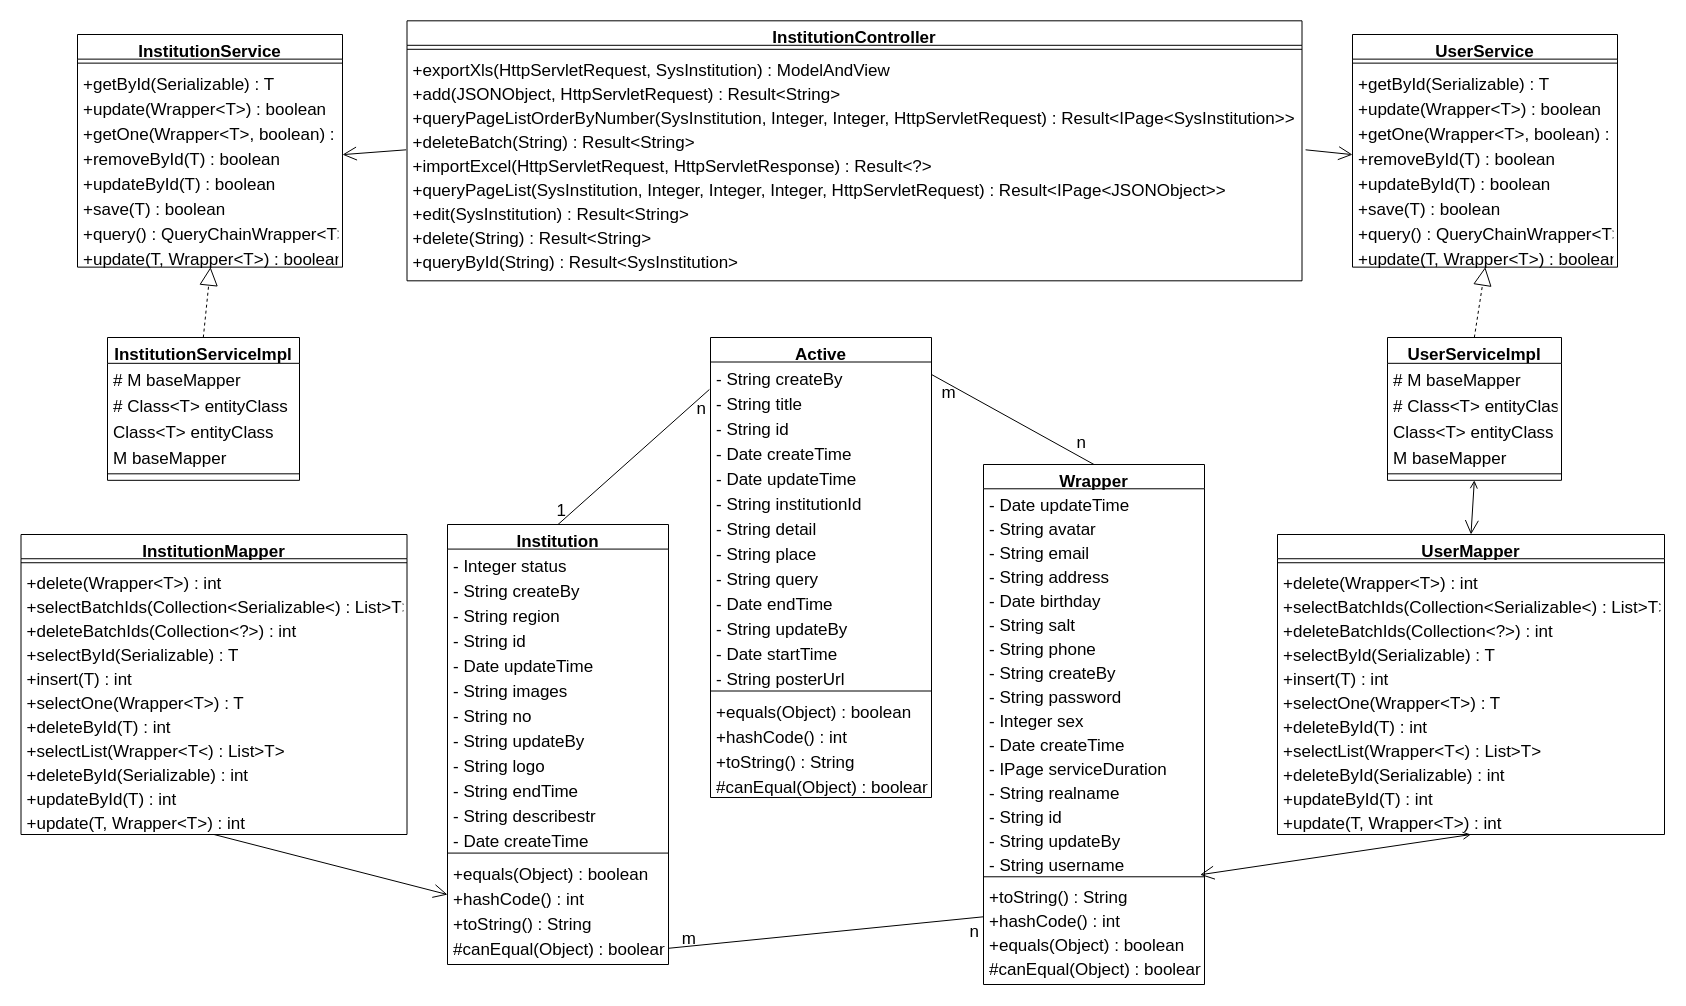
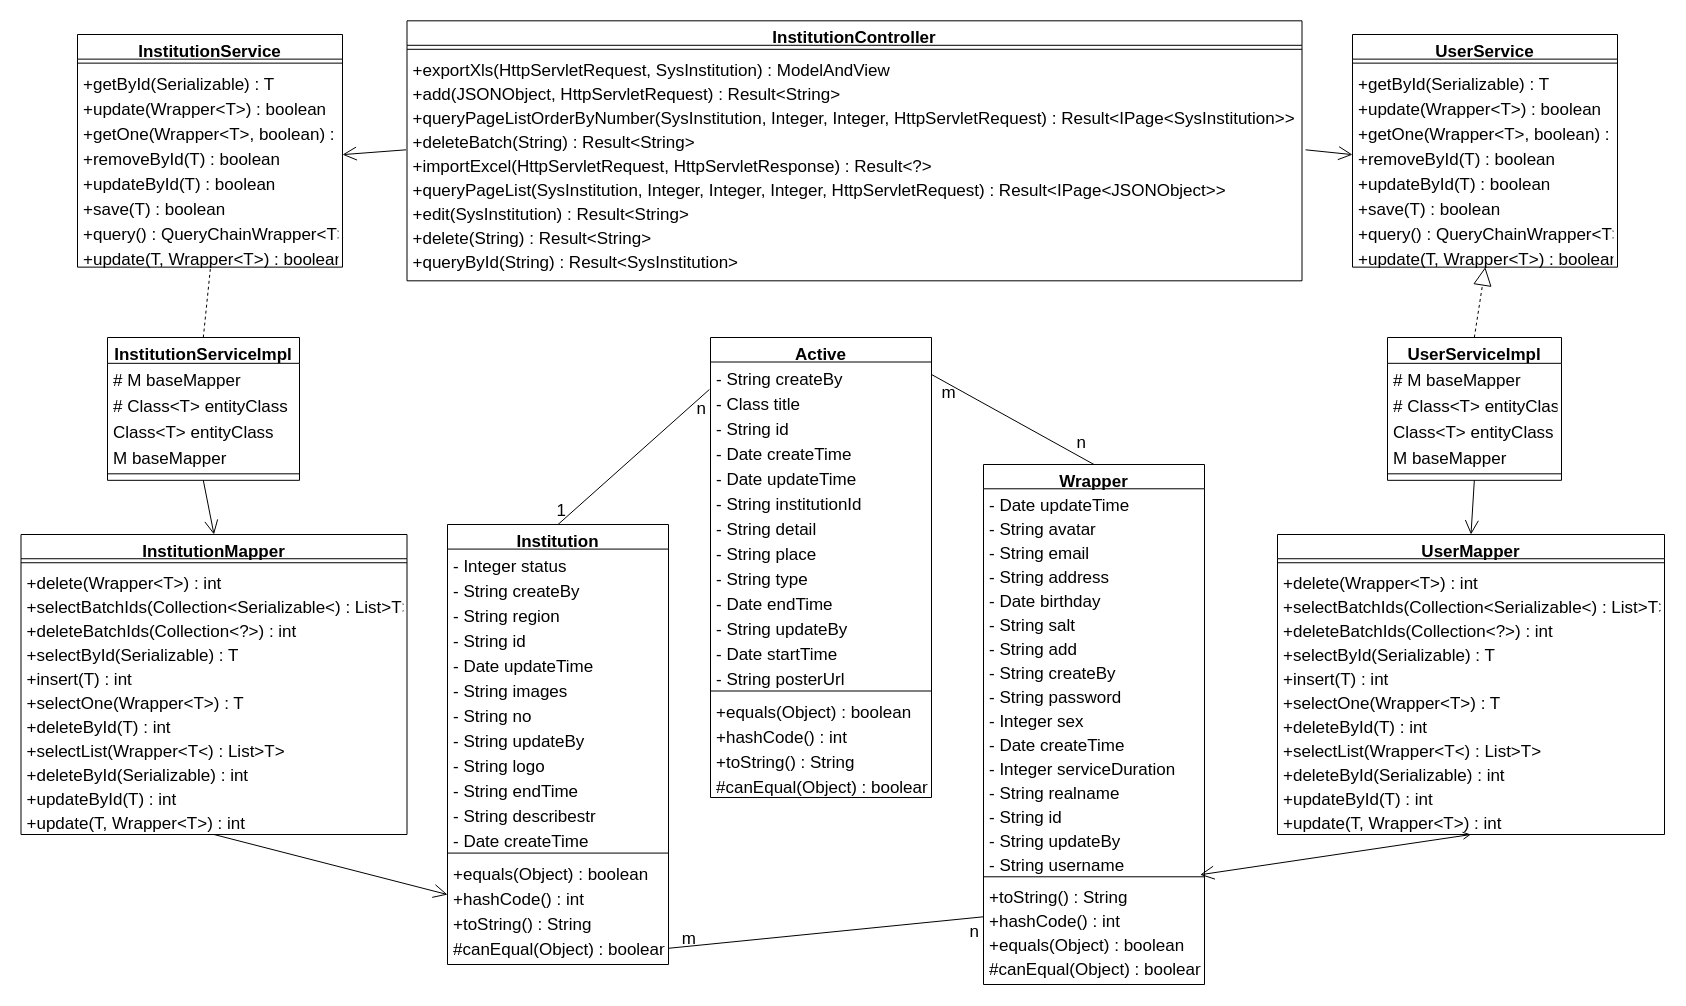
edge "InstitutionServiceImpl" -> "InstitutionService": arrowhead block -> none
node "- String title": label "- String title" -> "- Class title"
edge "UserServiceImpl" -- "UserMapper": arrowhead open -> none
edge "InstitutionServiceImpl" -> "InstitutionMapper": added
node "- String query": label "- String query" -> "- String type"
node "- String phone": label "- String phone" -> "- String add"
node "- IPage serviceDuration": label "- IPage serviceDuration" -> "- Integer serviceDuration"
